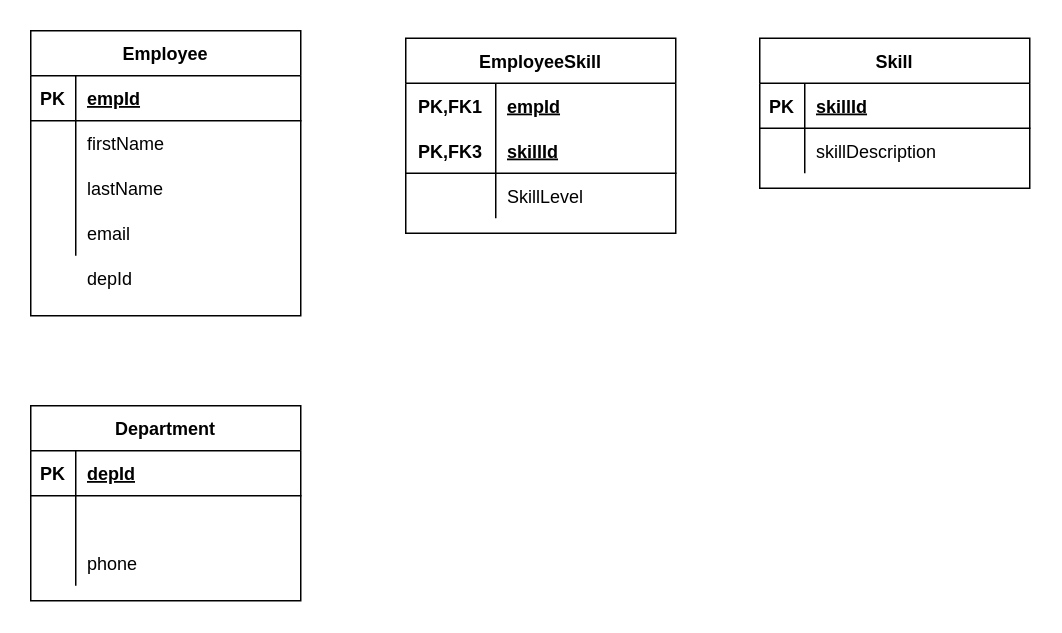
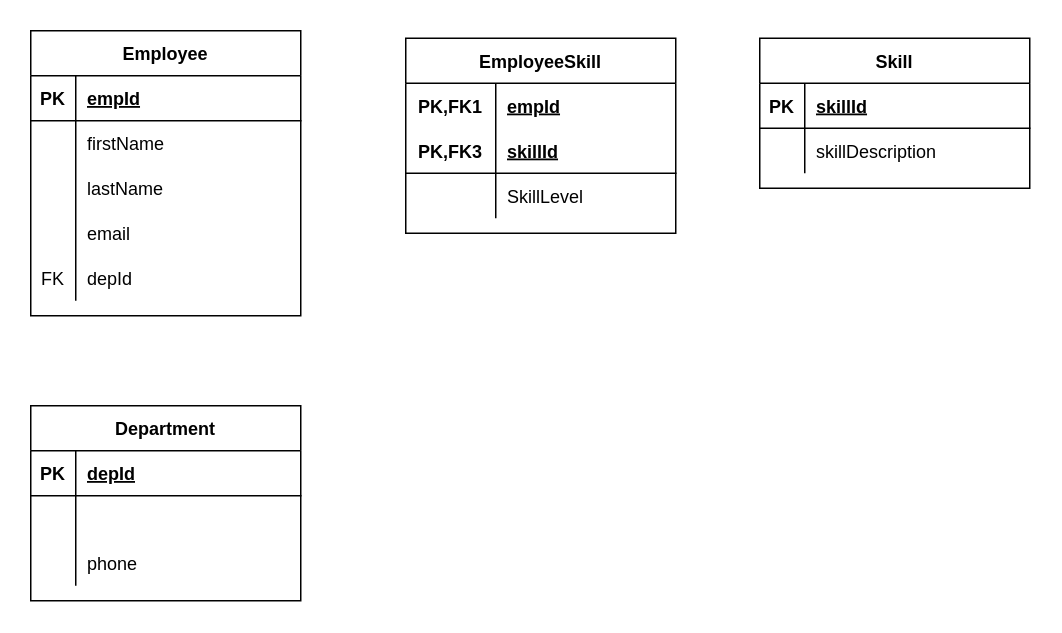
node "FK": added
